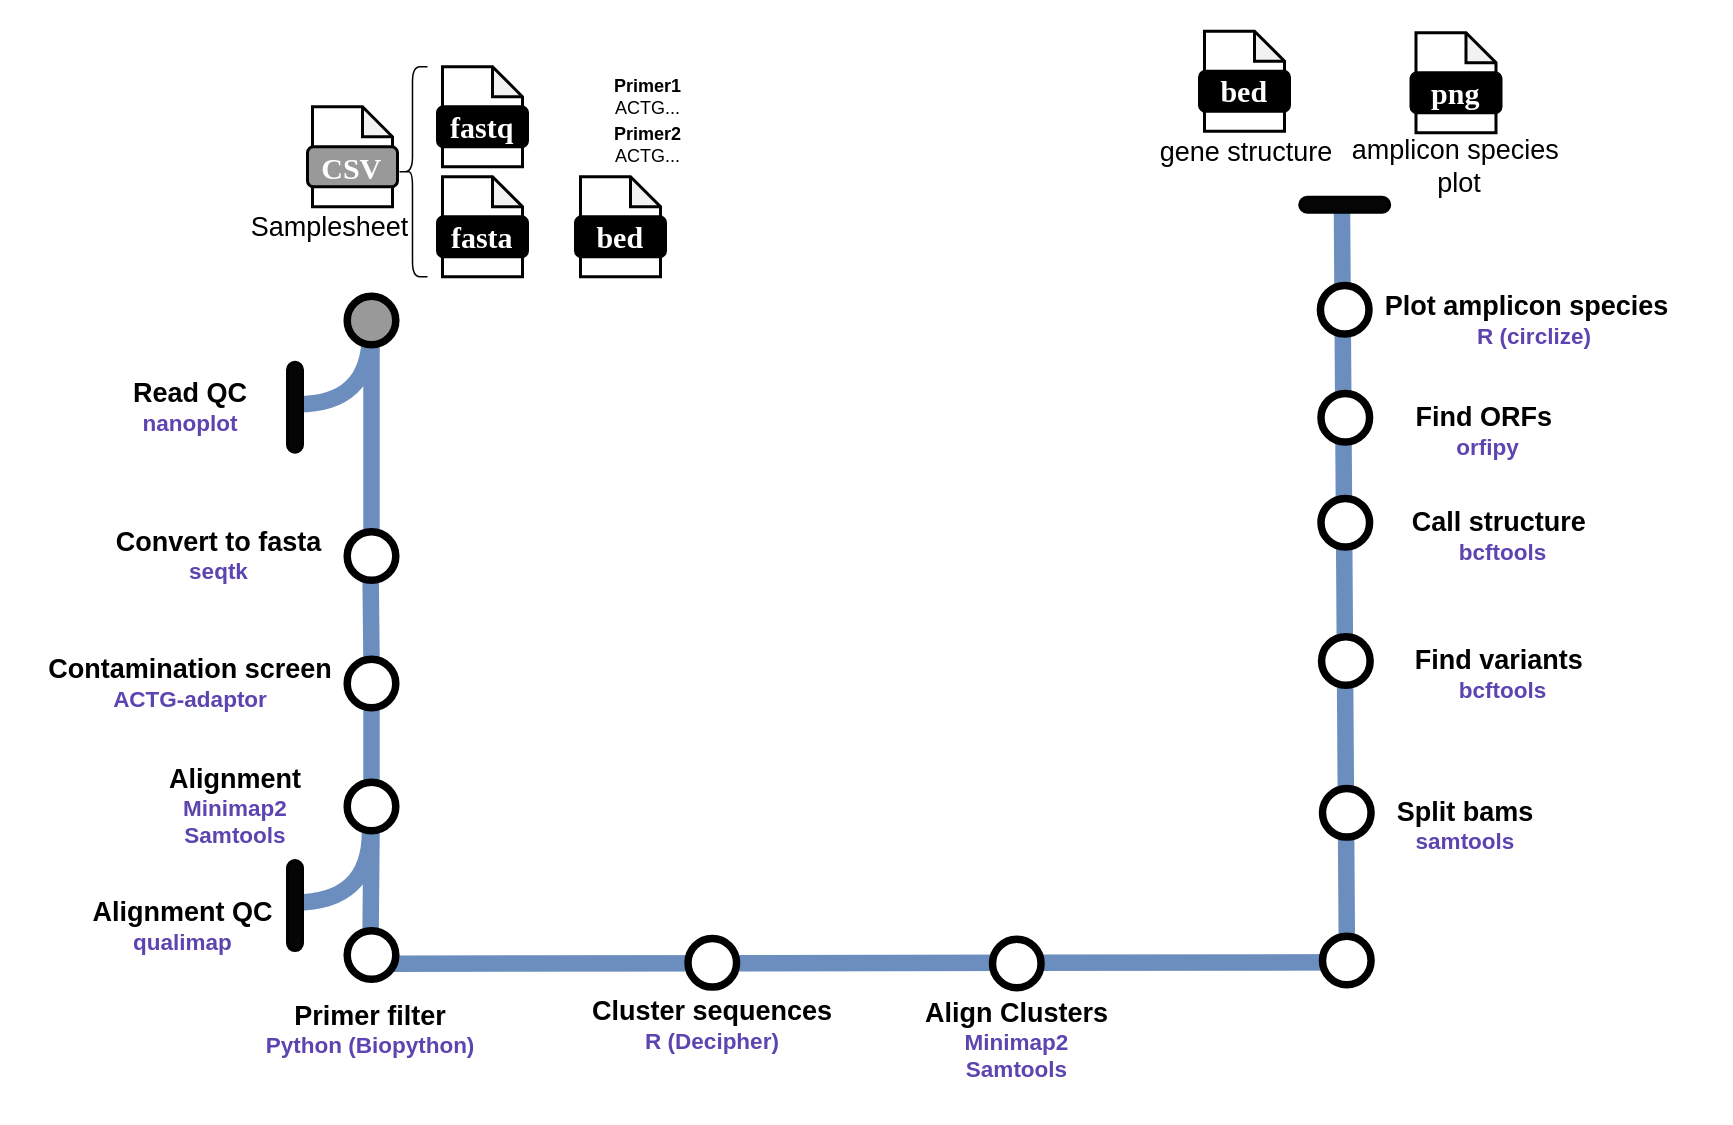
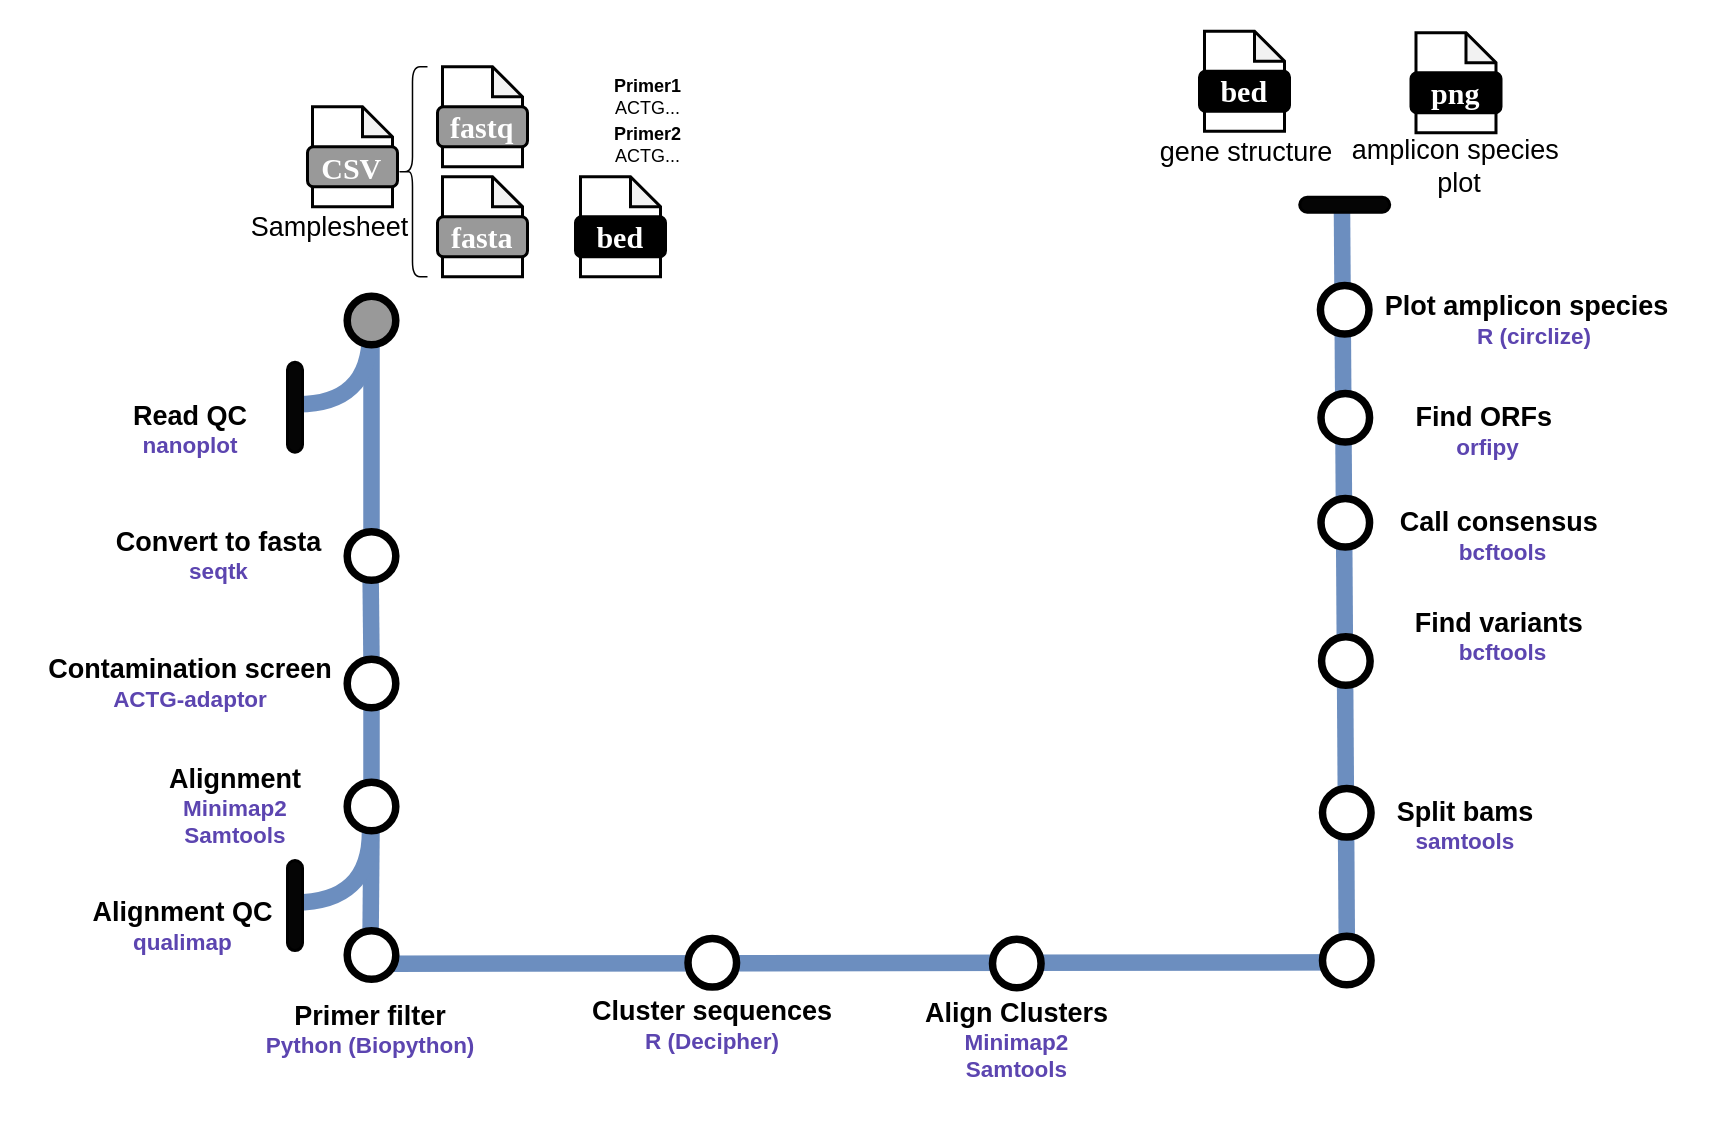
node "fastq": fillcolor #000000 -> #999999
node "fasta": fillcolor #000000 -> #999999
node "Read QC nanoplot": moved (190, 407) -> (190, 430)
node "Call structure bcftools": label "Call structure bcftools" -> "Call consensus bcftools"
node "Find variants bcftools": moved (1502, 674) -> (1502, 637)
